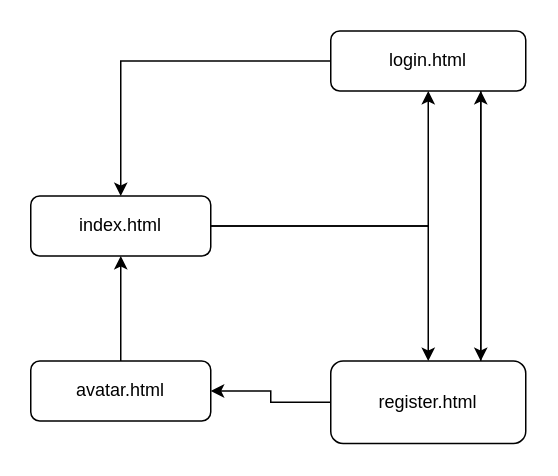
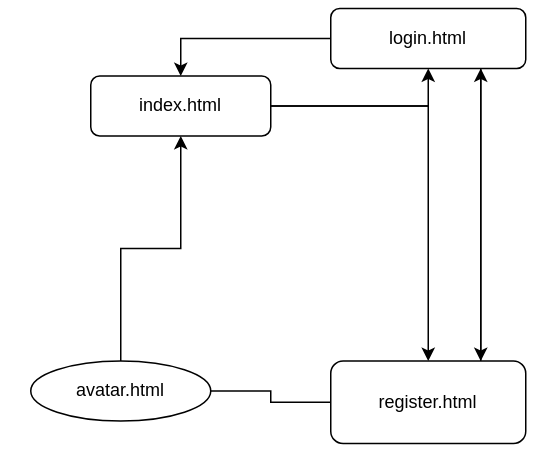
node "login.html": moved (428, 61) -> (428, 38)
node "index.html": moved (121, 226) -> (181, 106)
node "avatar.html": shape rounded rectangle -> ellipse
edge "register.html" -> "avatar.html": arrowhead classic -> none
